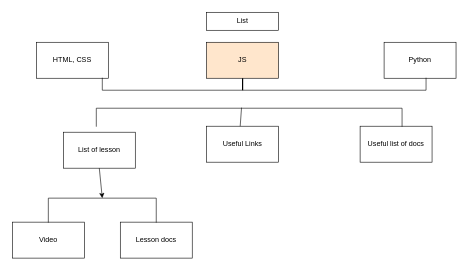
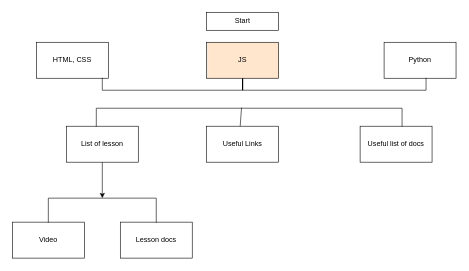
node "List": label "List" -> "Start"
node "List of lesson": moved (99, 150) -> (102, 144)
